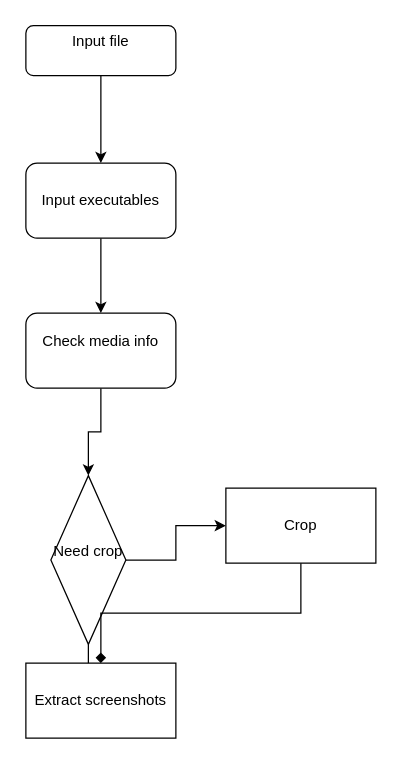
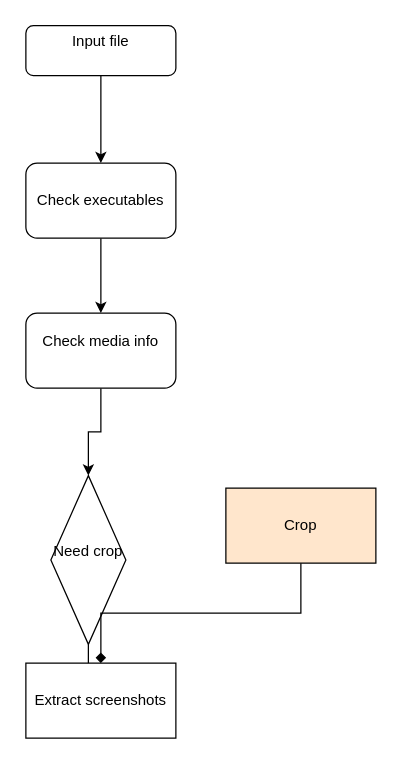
node "Input executables": label "Input executables" -> "Check executables"
node "Crop": fillcolor #ffffff -> #ffe6cc
edge "Need crop" -> "Crop": removed
